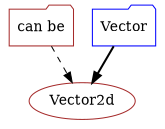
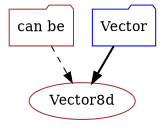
node "Vector2d": label "Vector2d" -> "Vector8d"
